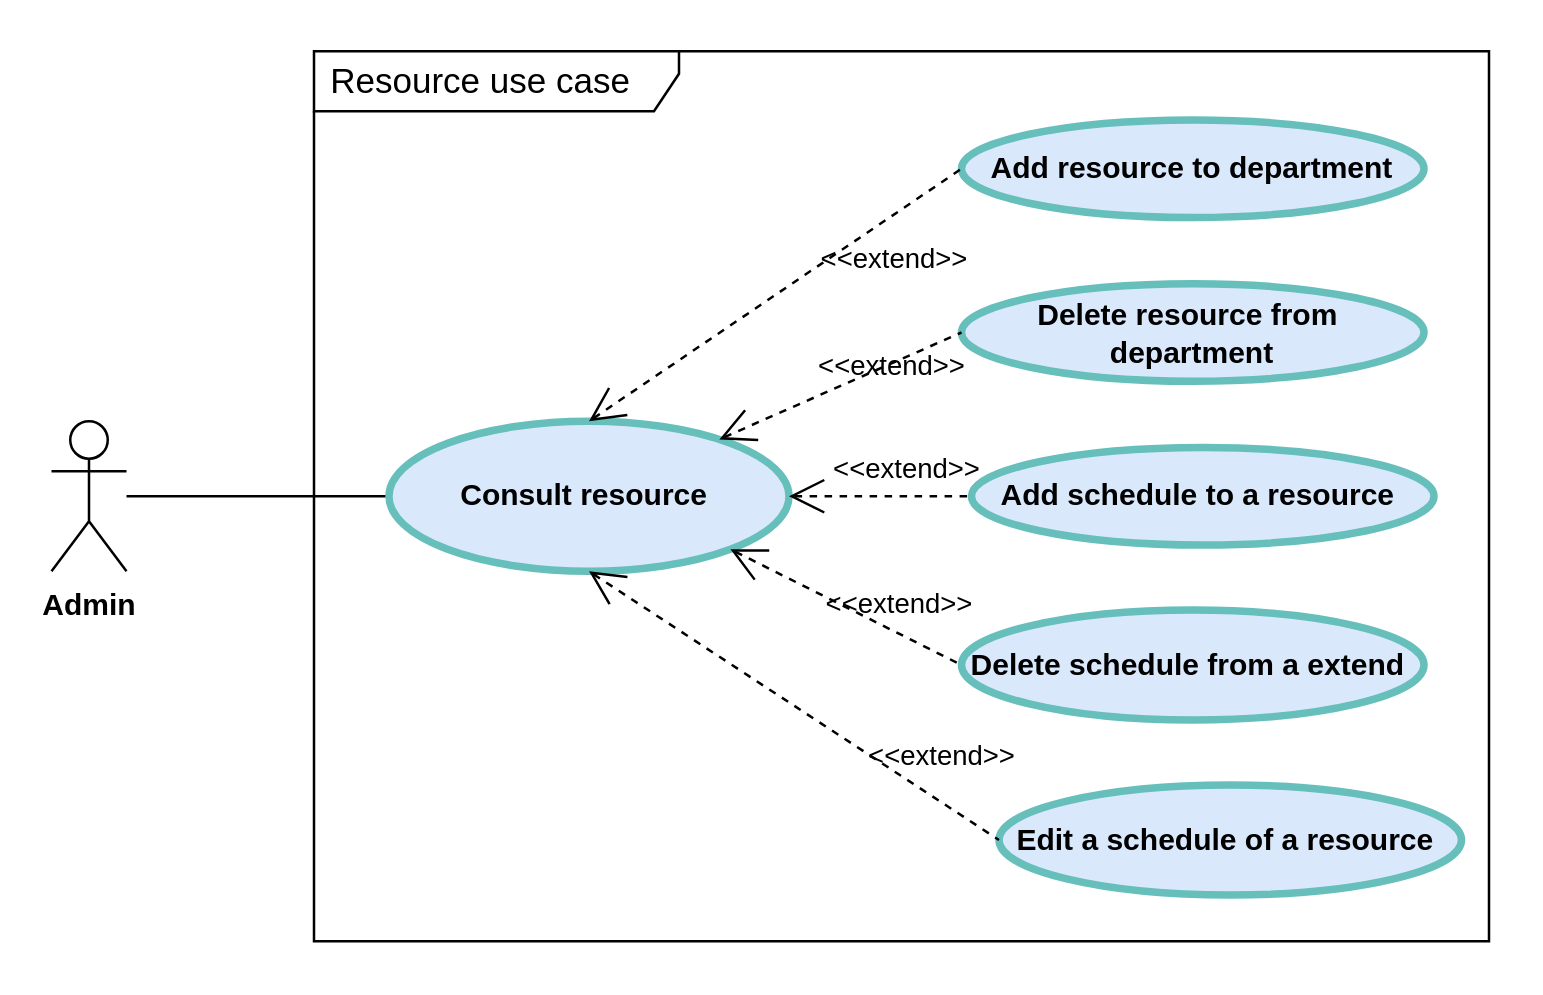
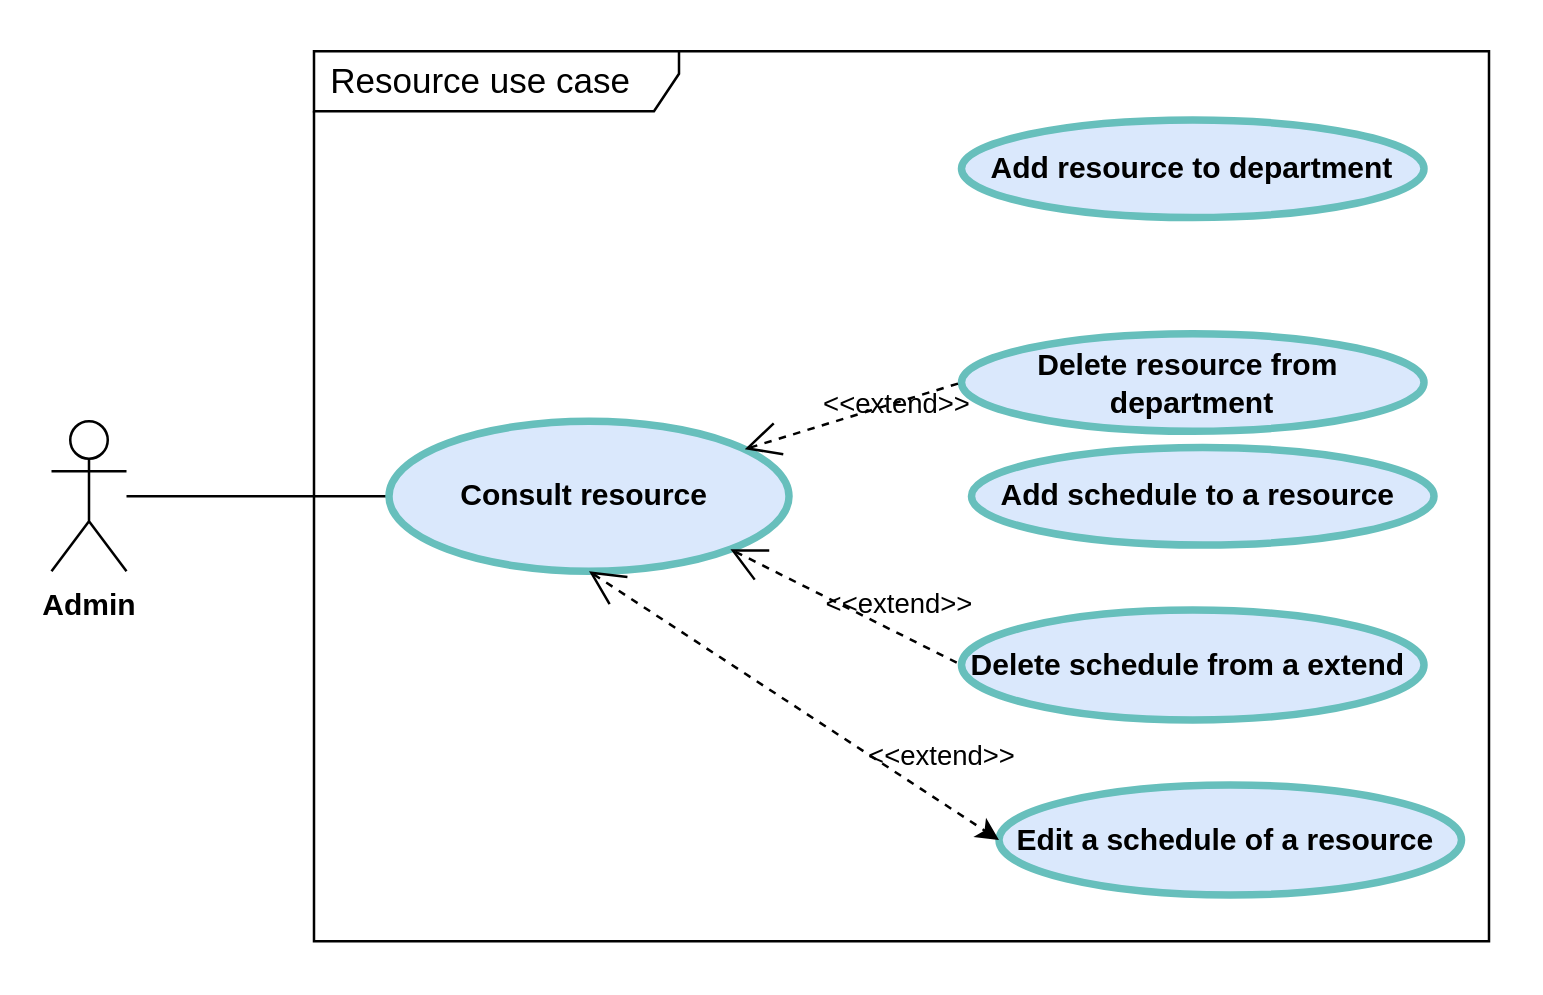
edge "Add resource to department" -> "Consult resource": removed, label "<<extend>>"
node "Delete resource from department": moved (1193, 333) -> (1193, 383)
edge "Add schedule to a resource" -> "Consult resource": removed, label "<<extend>>"
edge "Edit a schedule of a resource" -> "Consult resource": arrowhead none -> classic
